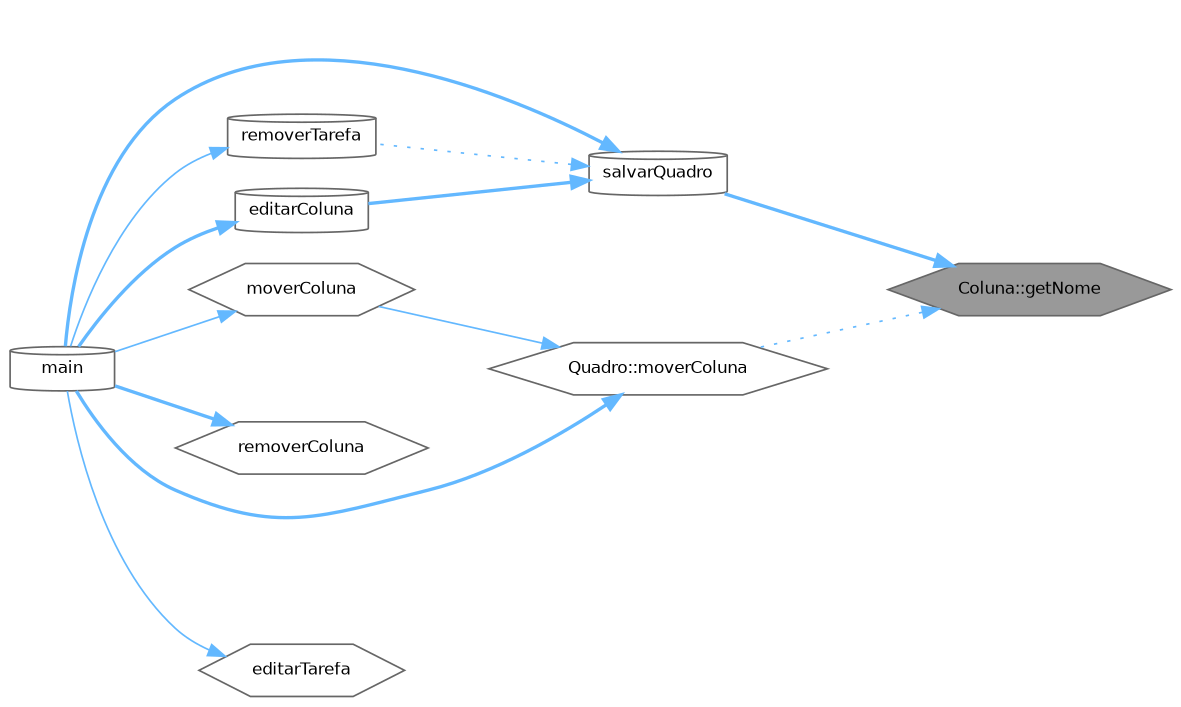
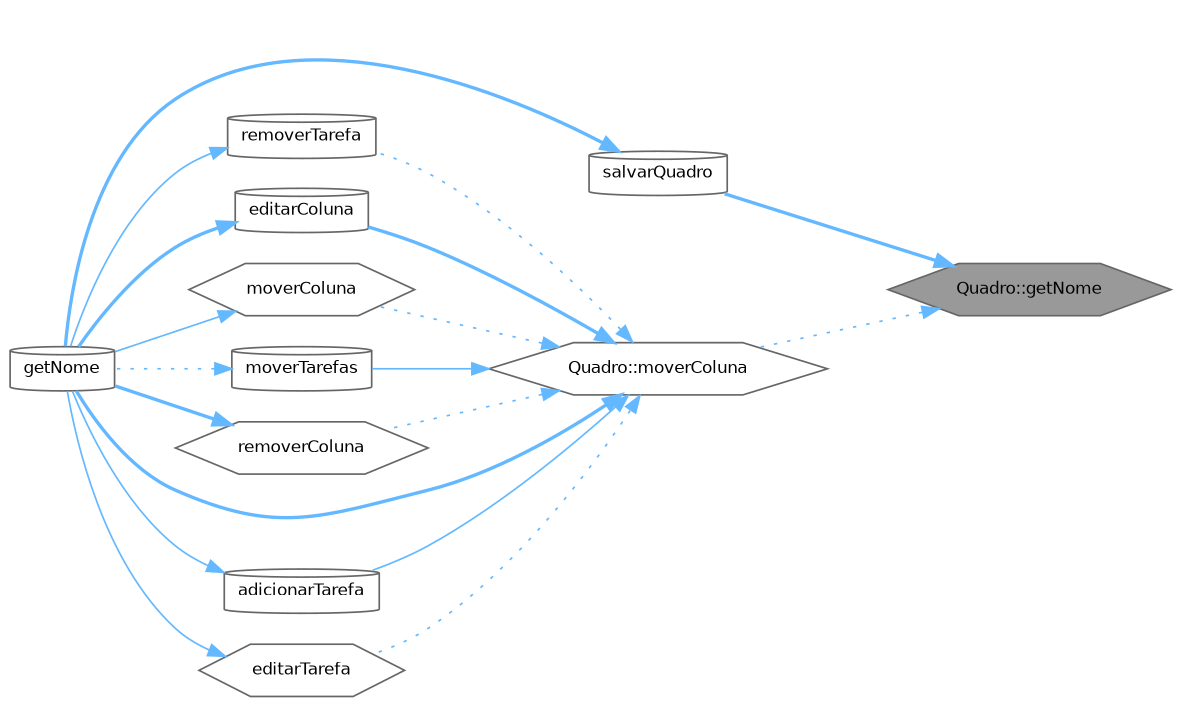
edge "removerTarefa" -> "salvarQuadro": now "removerTarefa" -> "Quadro::moverColuna"
edge "editarColuna" -> "salvarQuadro": now "editarColuna" -> "Quadro::moverColuna"
node "Coluna::getNome": label "Coluna::getNome" -> "Quadro::getNome"
edge "moverColuna" -> "Quadro::moverColuna": style solid -> dotted
node "main": label "main" -> "getNome"
node "moverTarefas": added
edge "removerColuna" -> "Quadro::moverColuna": added
edge "editarTarefa" -> "Quadro::moverColuna": added
node "adicionarTarefa": added
